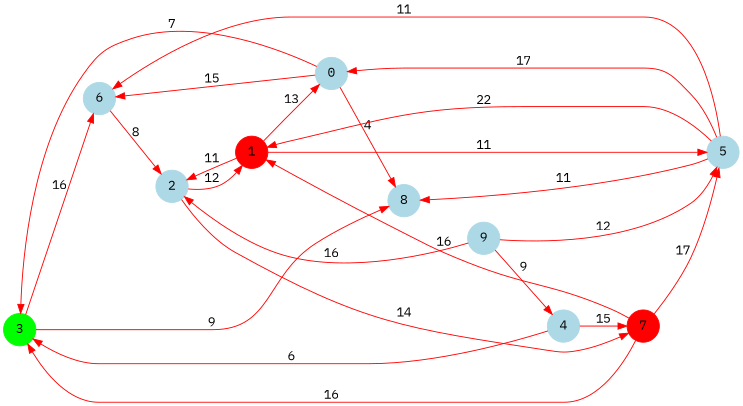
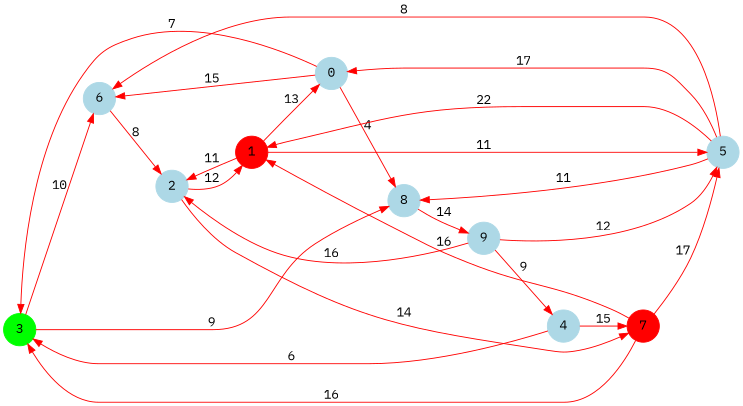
edge "5" -> "6": label "11" -> "8"
edge "3" -> "6": label "16" -> "10"
edge "8" -> "9": added, label "14"
